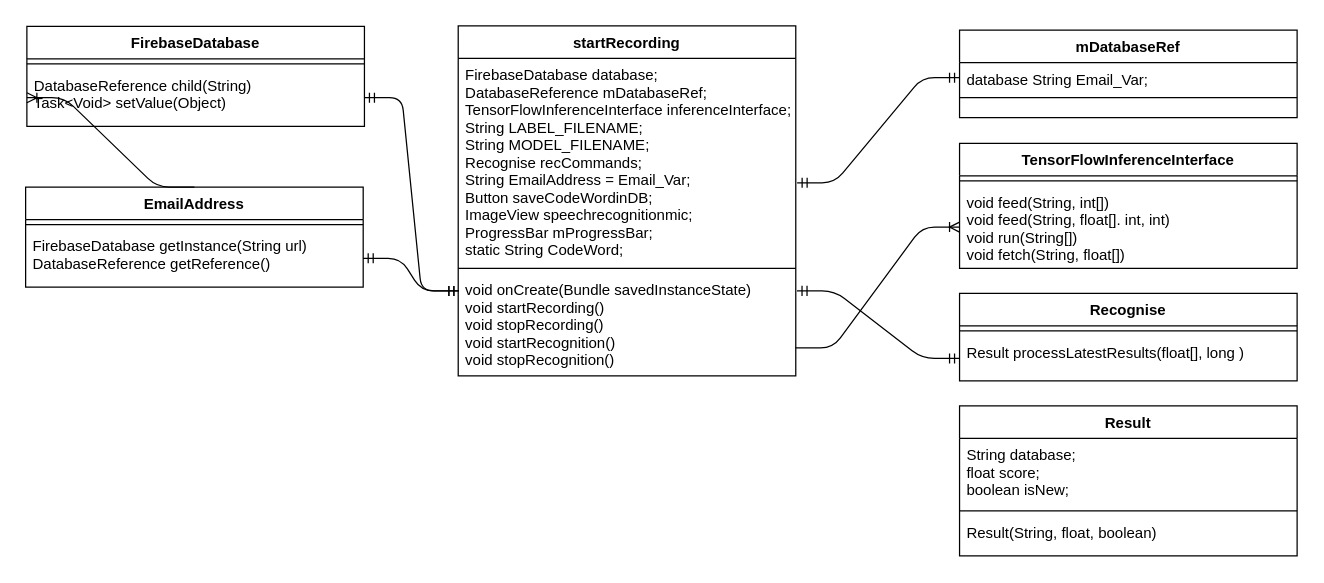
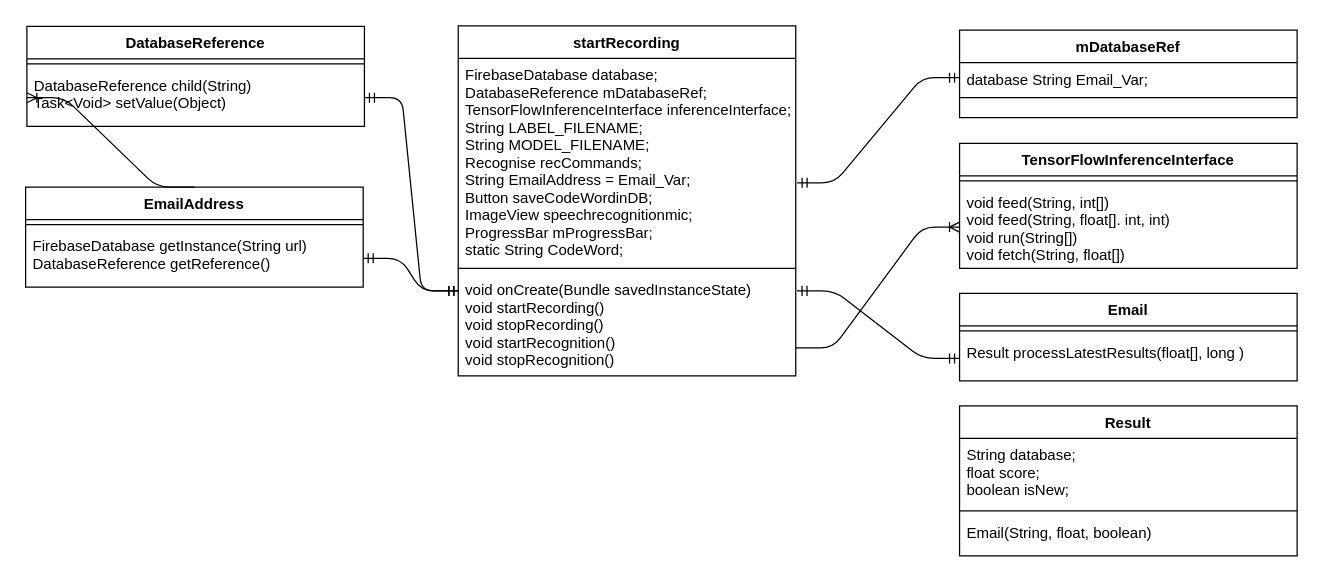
node "FirebaseDatabase": label "FirebaseDatabase" -> "DatabaseReference"
node "Recognise": label "Recognise" -> "Email"
node "Result(String, float, boolean)": label "Result(String, float, boolean)" -> "Email(String, float, boolean)"
